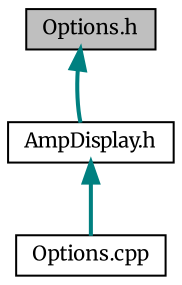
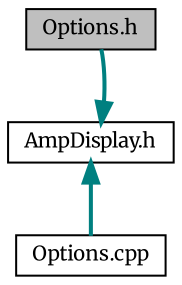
edge "AmpDisplay.h" -> "Options.h": reversed
